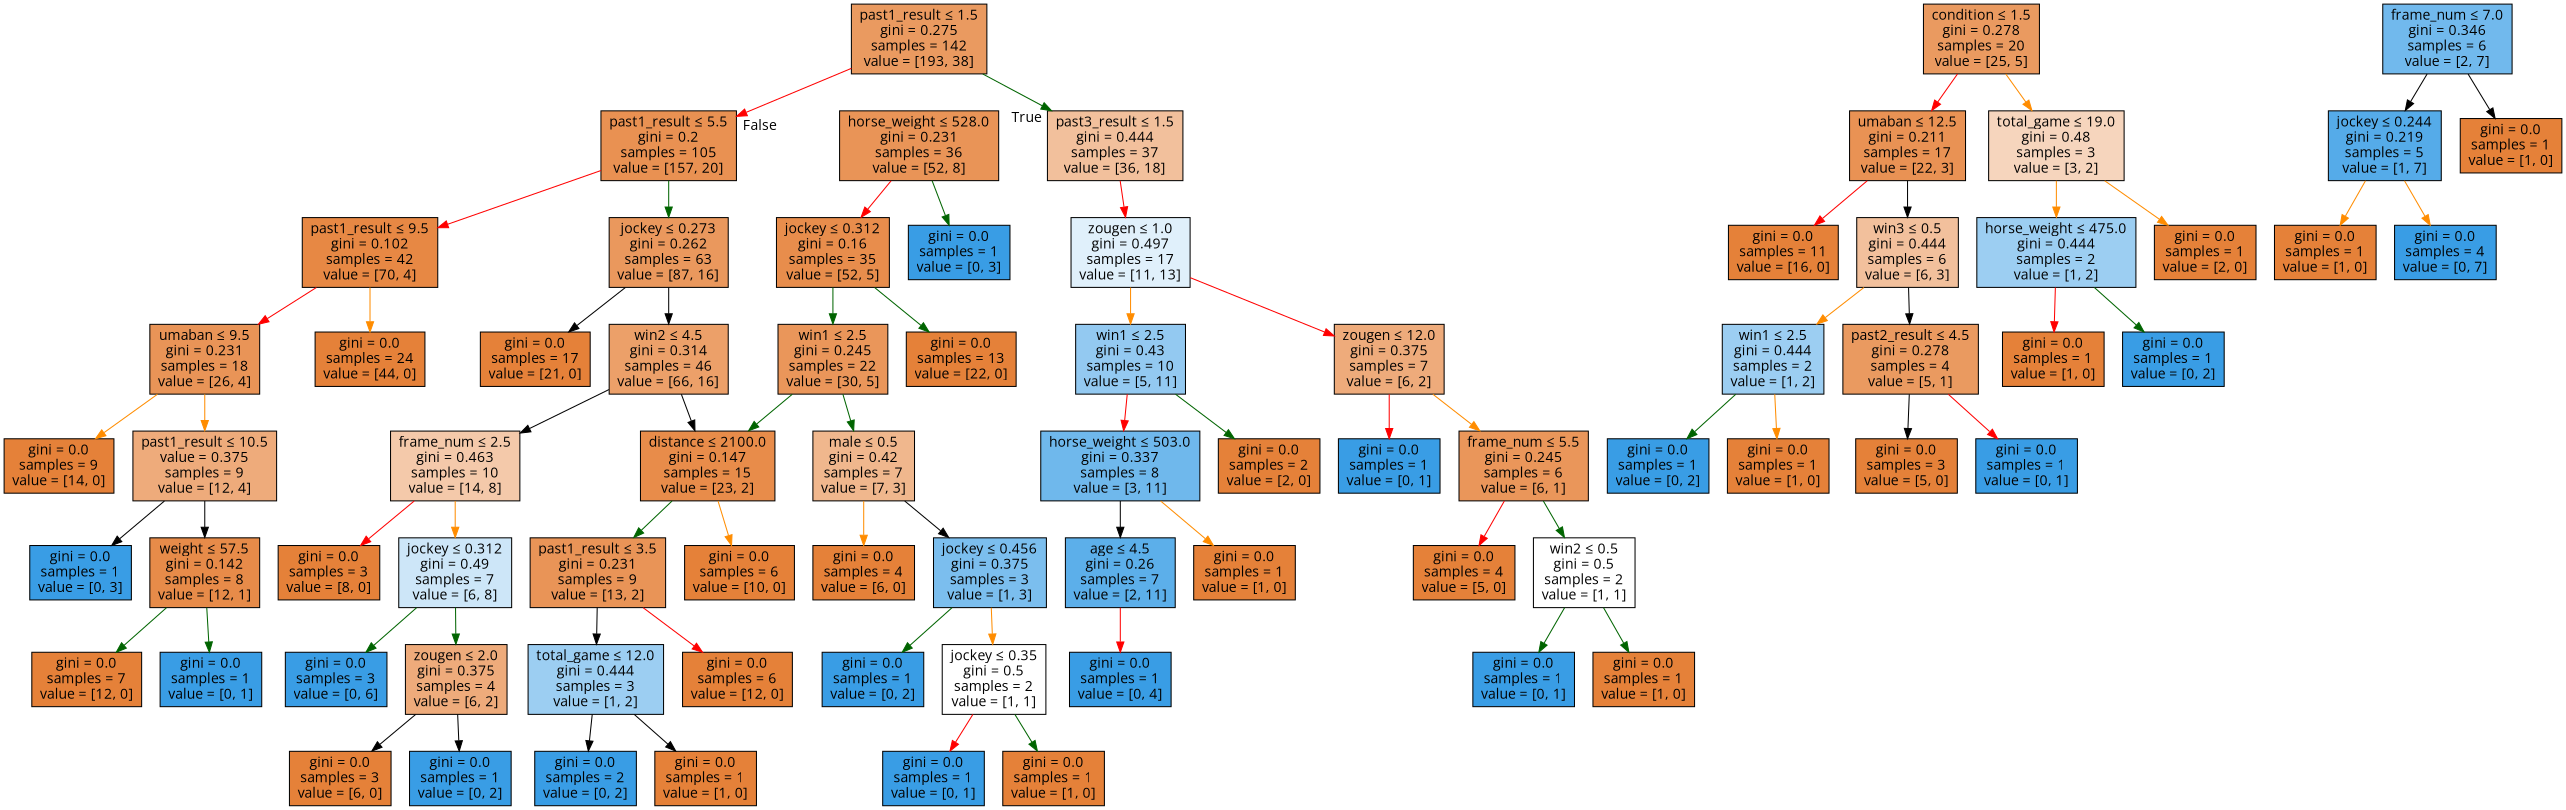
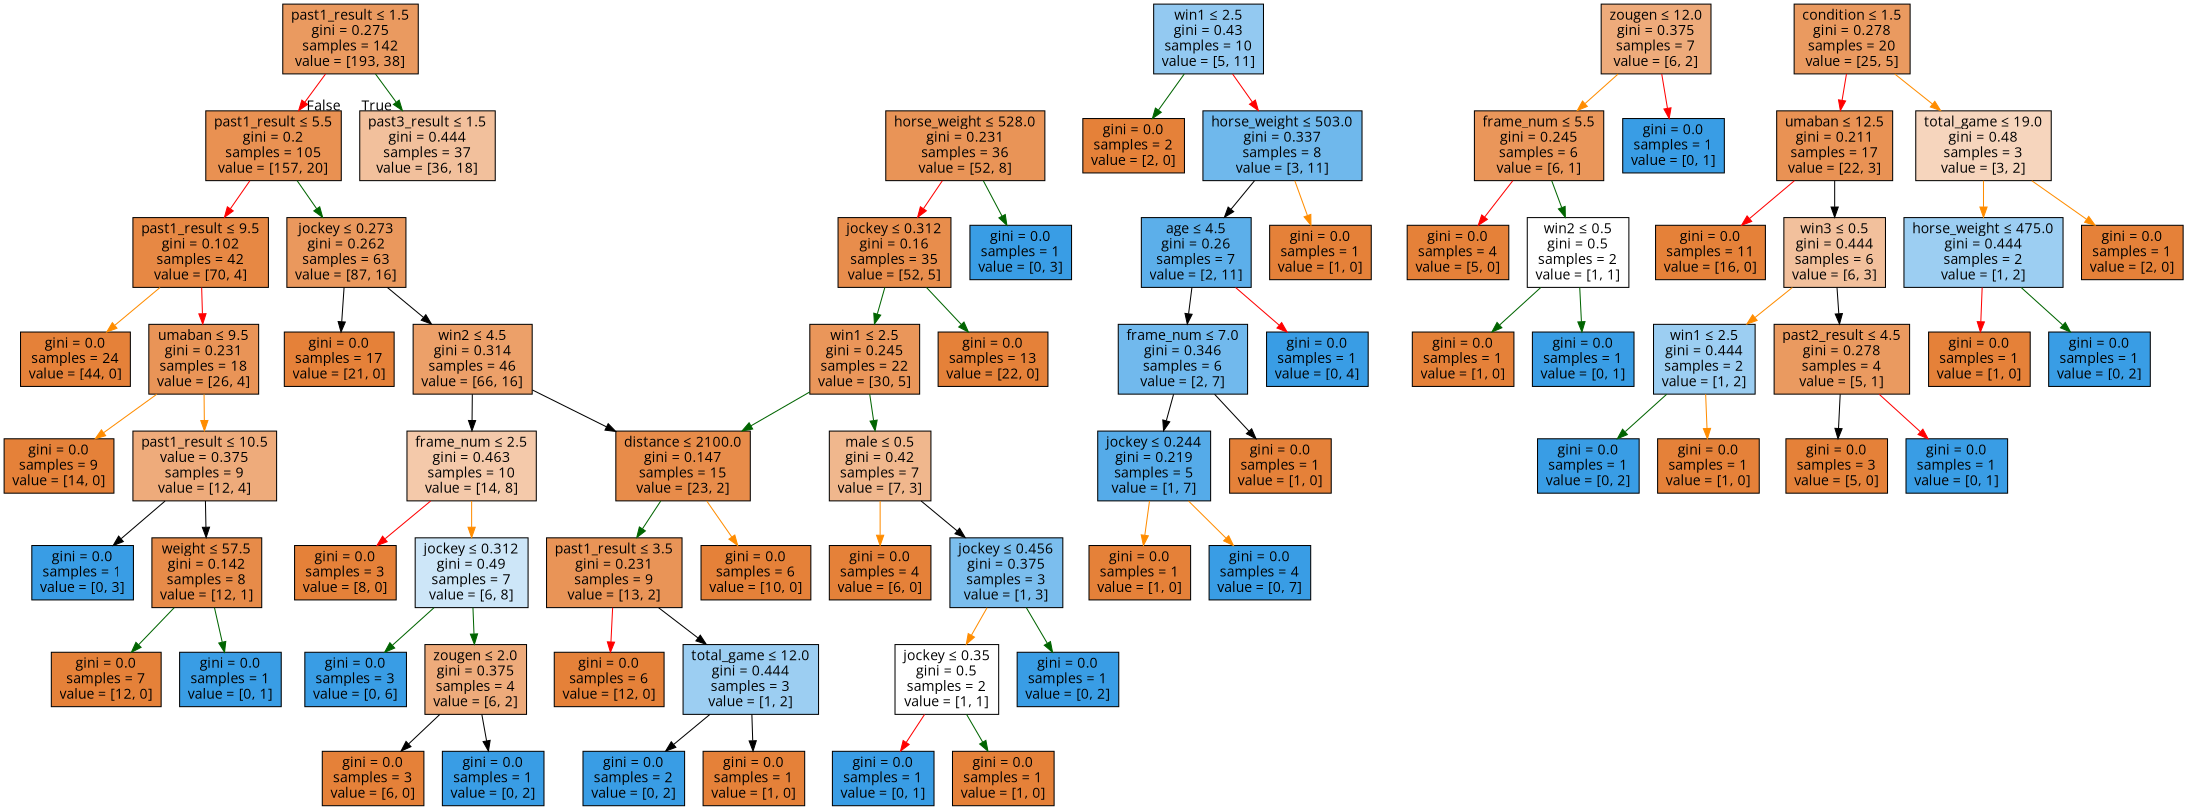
node "zougen ≤ 1.0": removed
edge "age ≤ 4.5" -> "frame_num ≤ 7.0": added
